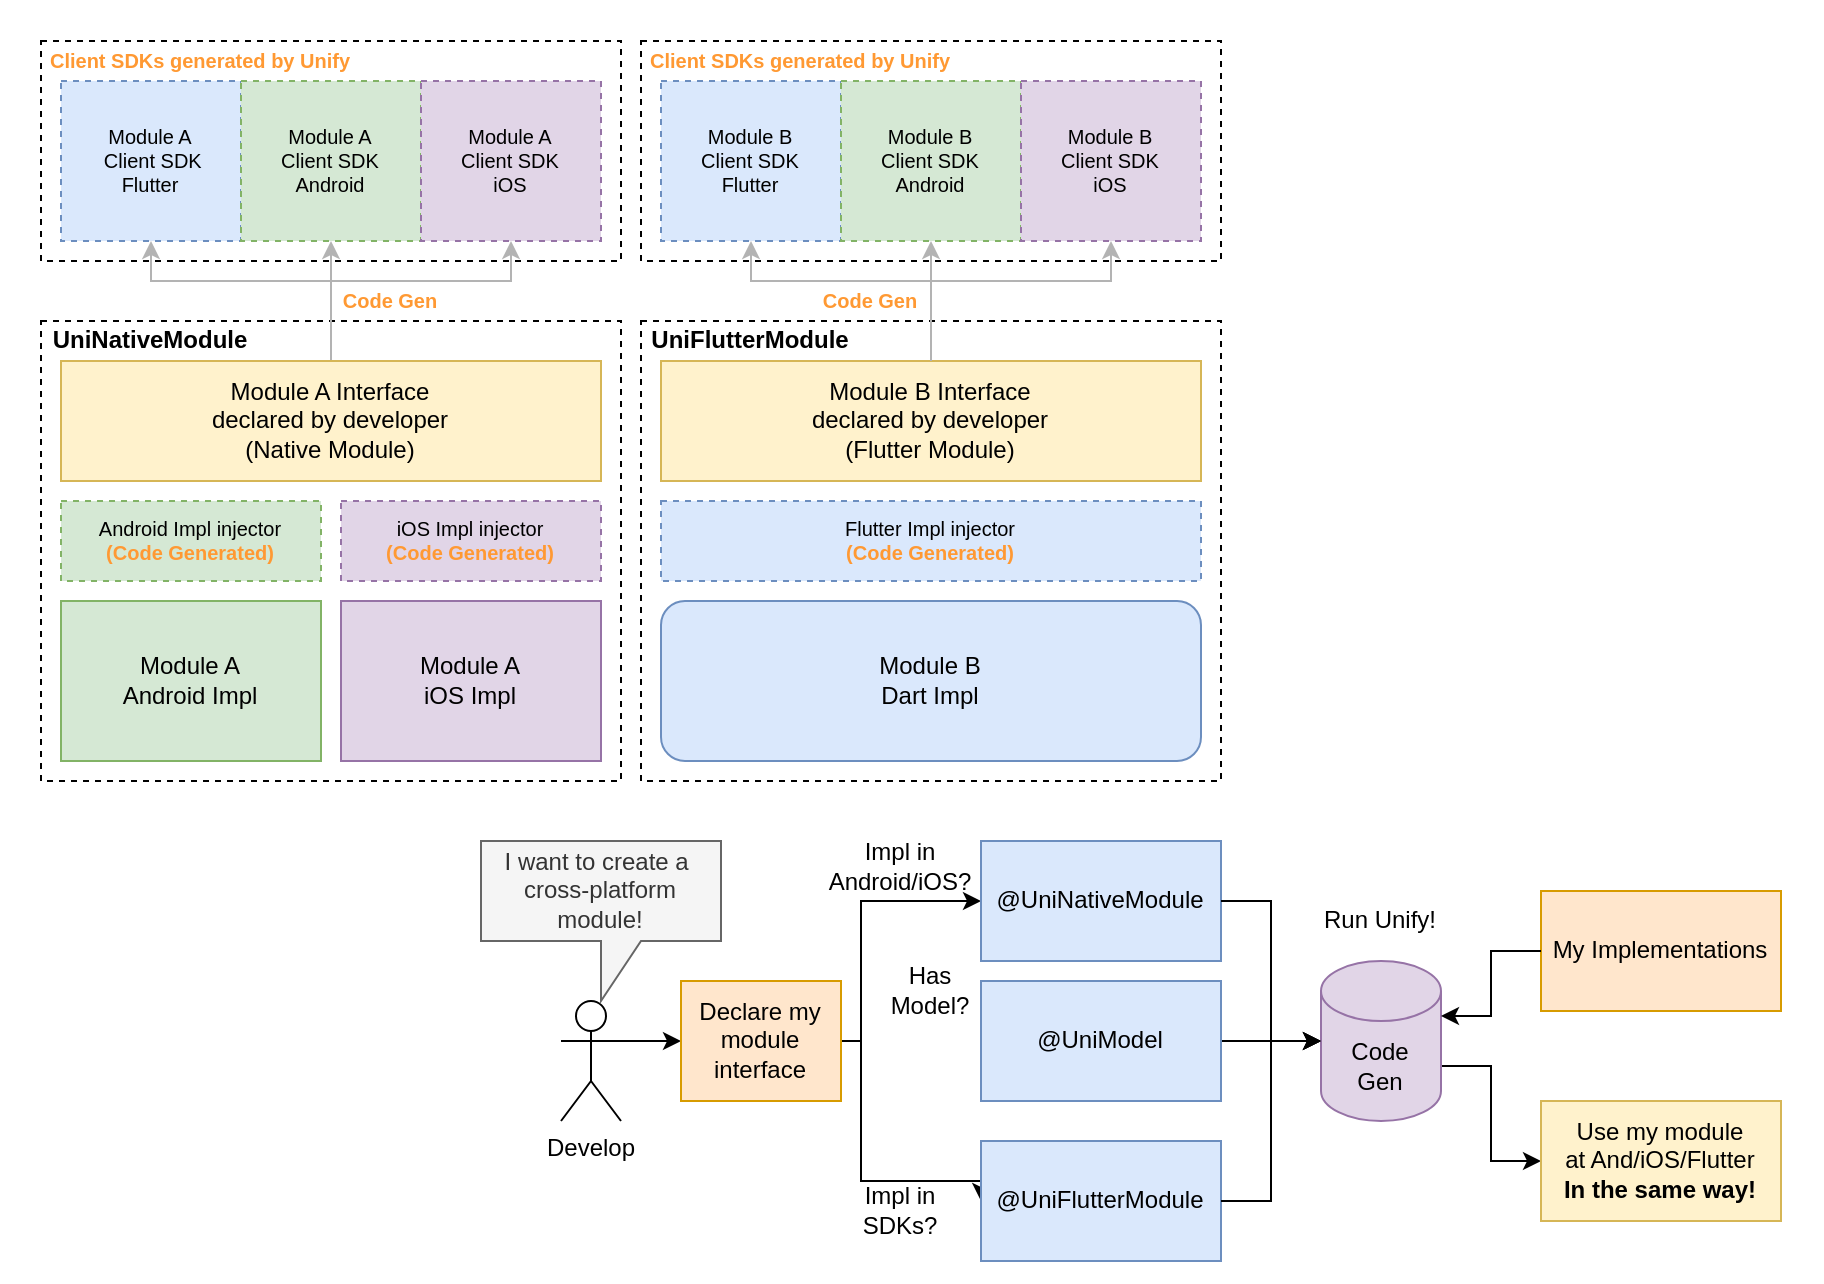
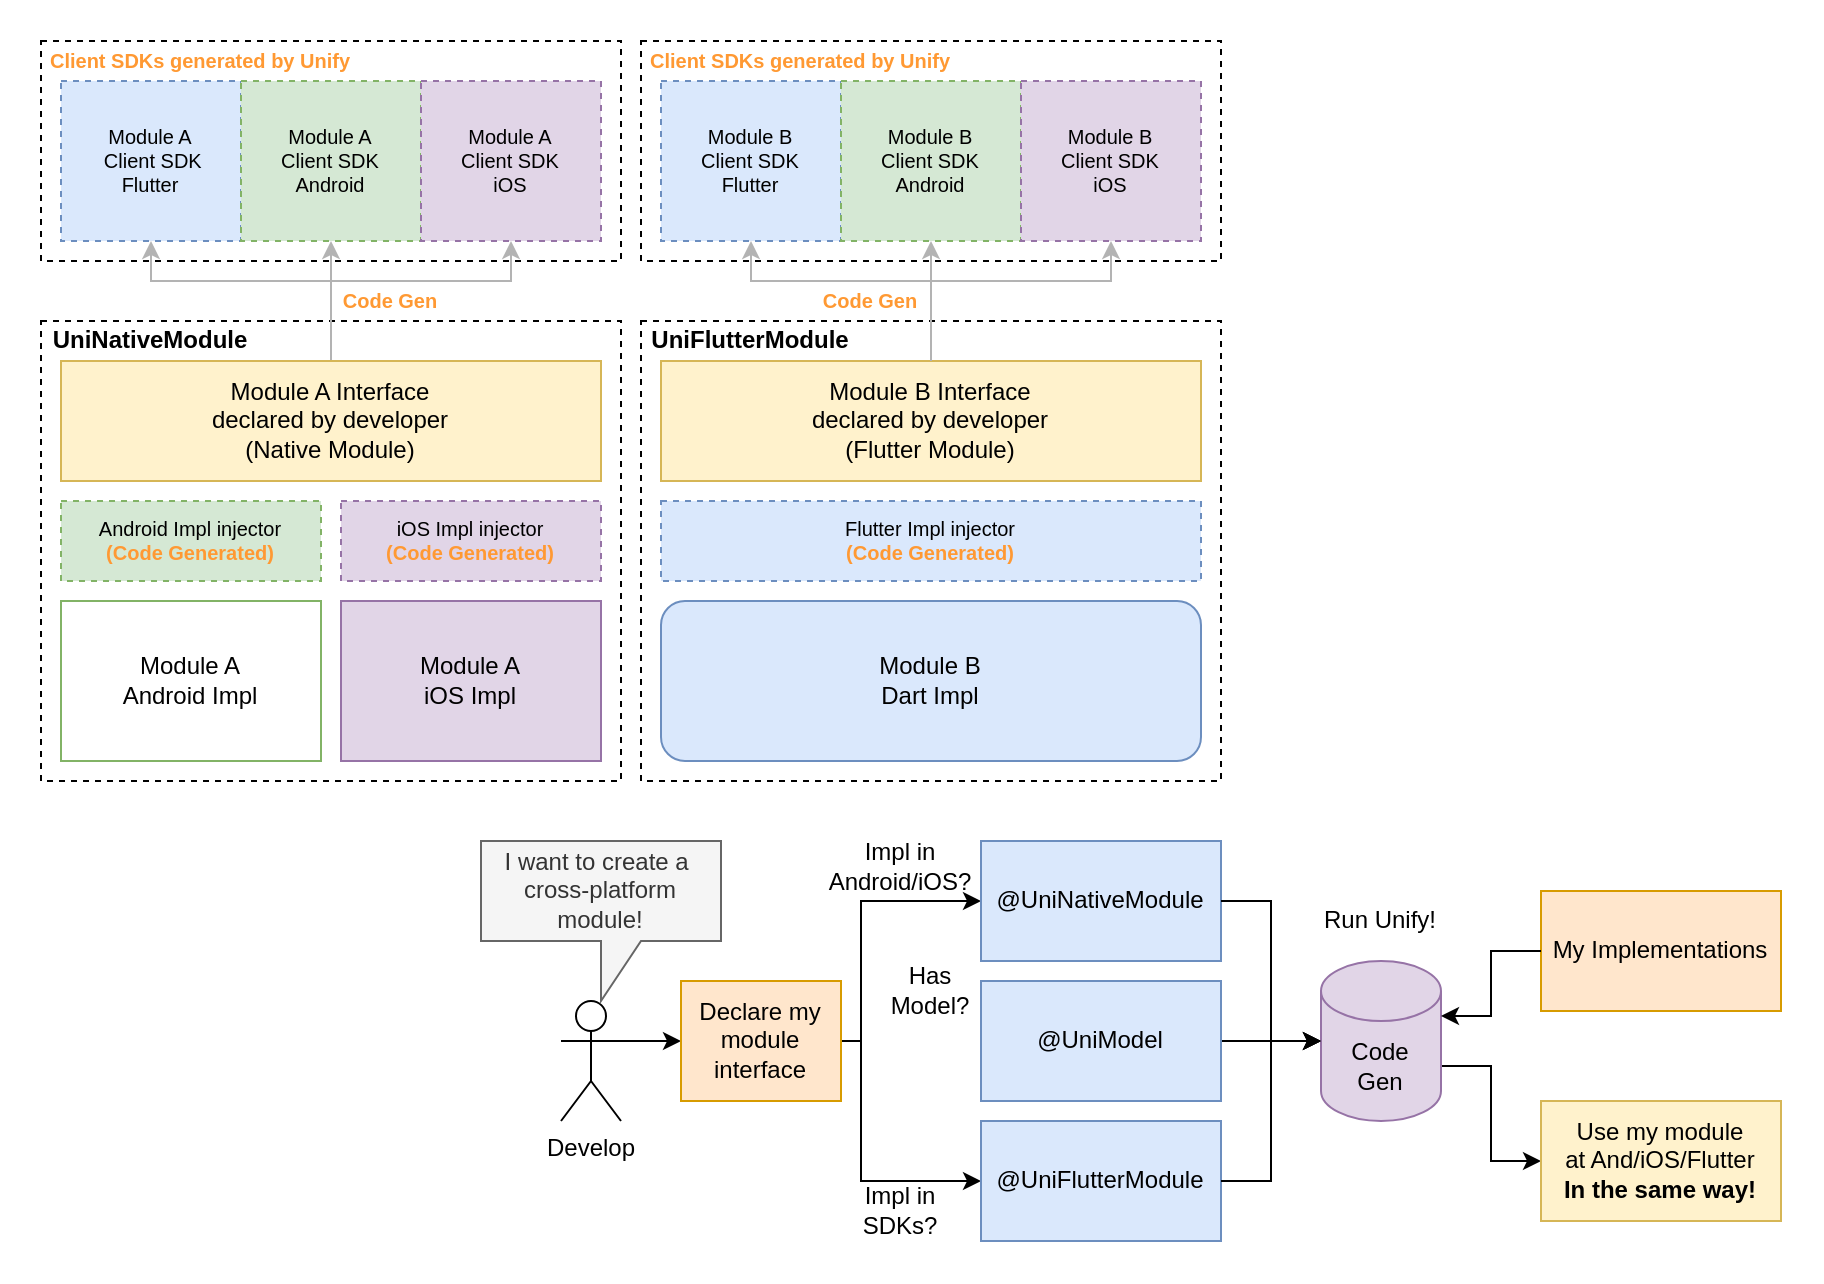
node "Module A Android Impl": fillcolor #d5e8d4 -> #ffffff
node "@UniFlutterModule": moved (1101, 1201) -> (1101, 1181)
